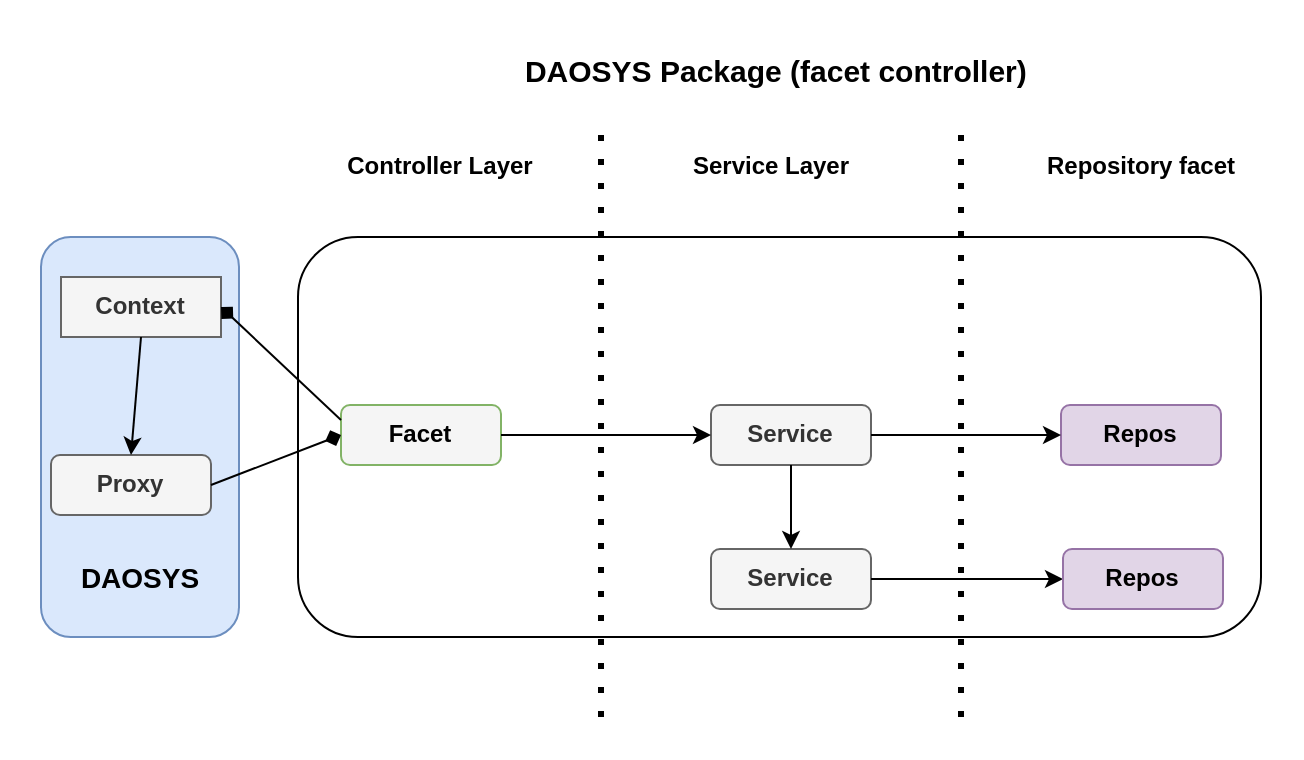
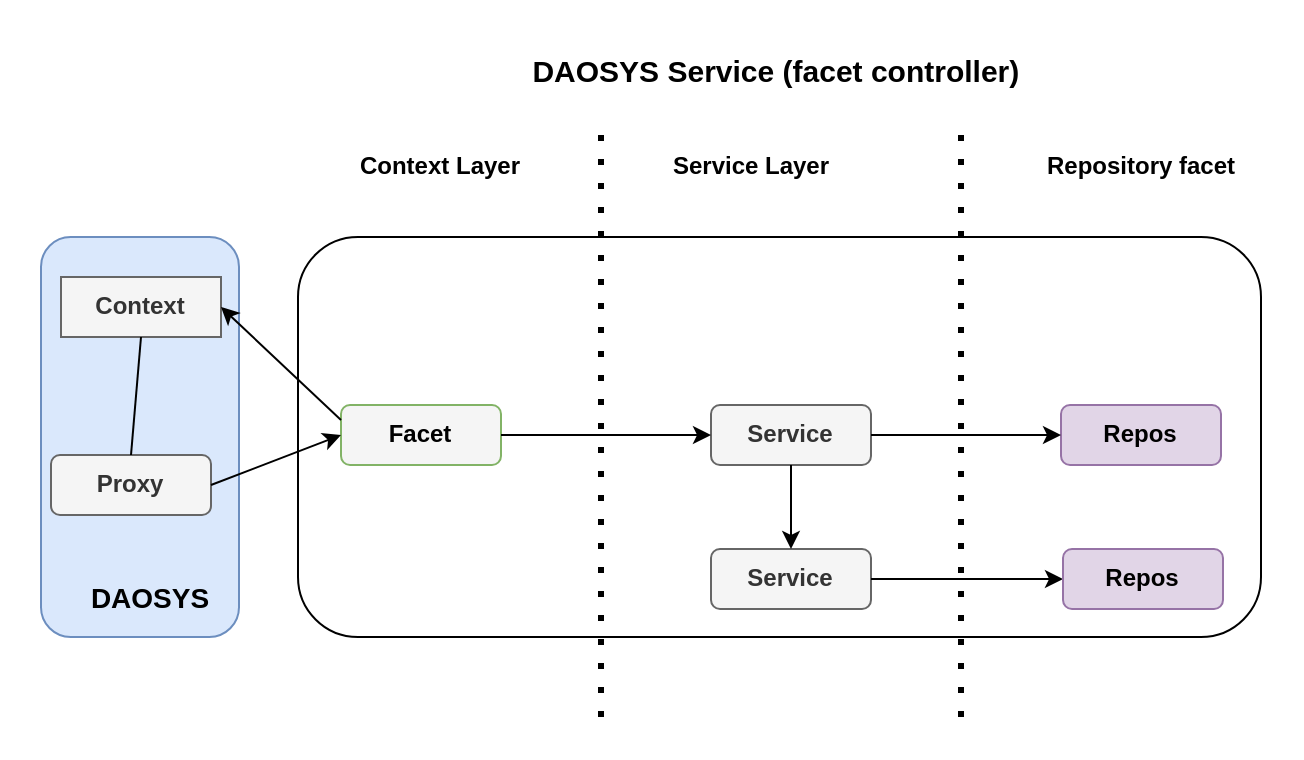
node "DAOSYS Package (facet controller)": label "DAOSYS Package (facet controller)" -> "DAOSYS Service (facet controller)"
node "Controller Layer": label "Controller Layer" -> "Context Layer"
node "Service Layer": moved (772, 167) -> (752, 167)
edge "Facet" -> "Context": arrowhead diamond -> classic
edge "Context" -> "Proxy": arrowhead classic -> none
edge "Proxy" -> "Facet": arrowhead diamond -> classic
node "DAOSYS": moved (141, 579) -> (151, 599)
